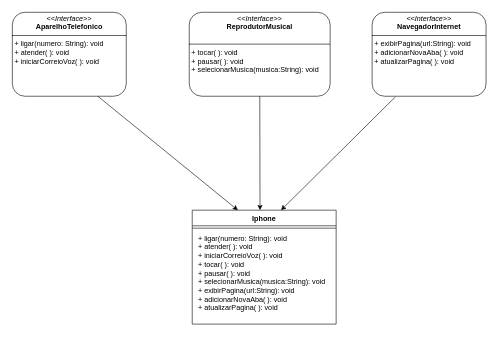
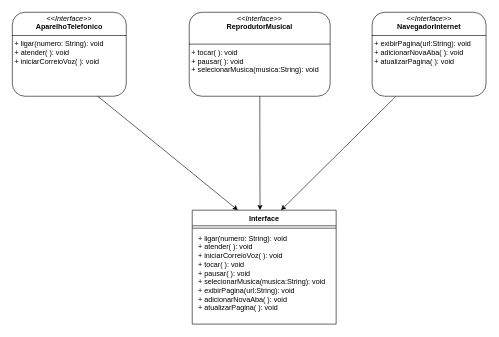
node "Iphone": label "Iphone" -> "Interface"
